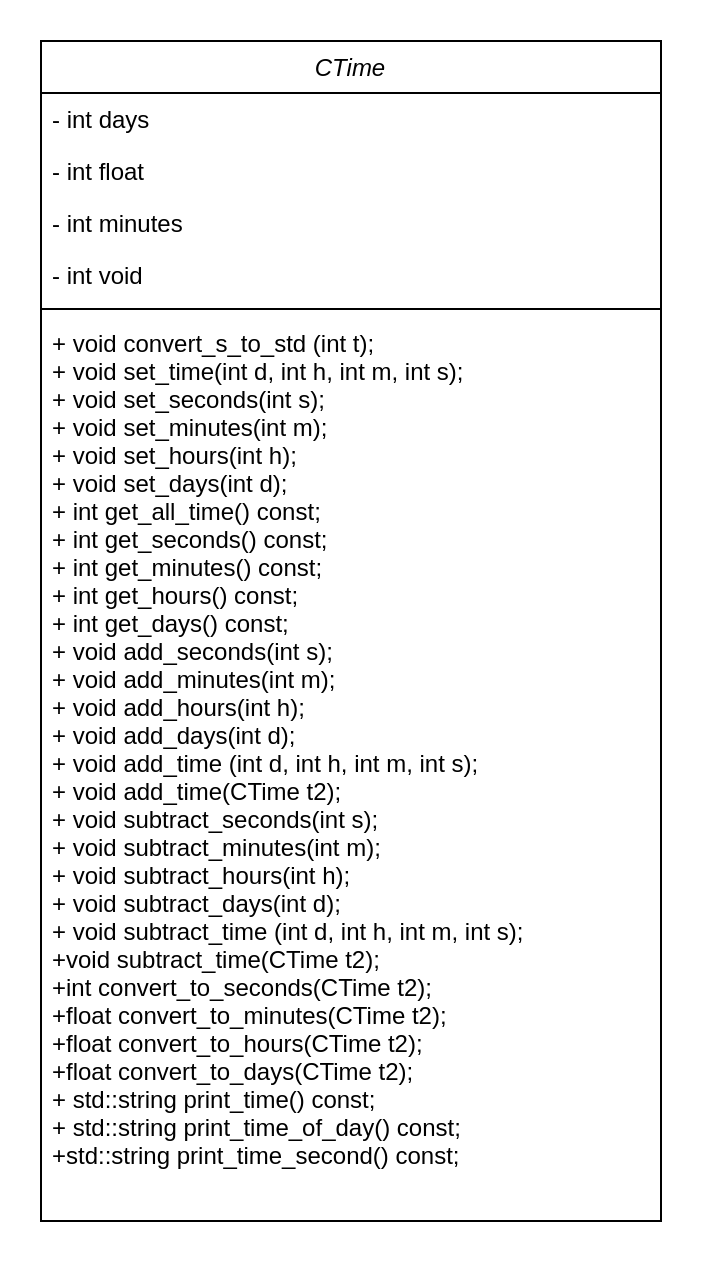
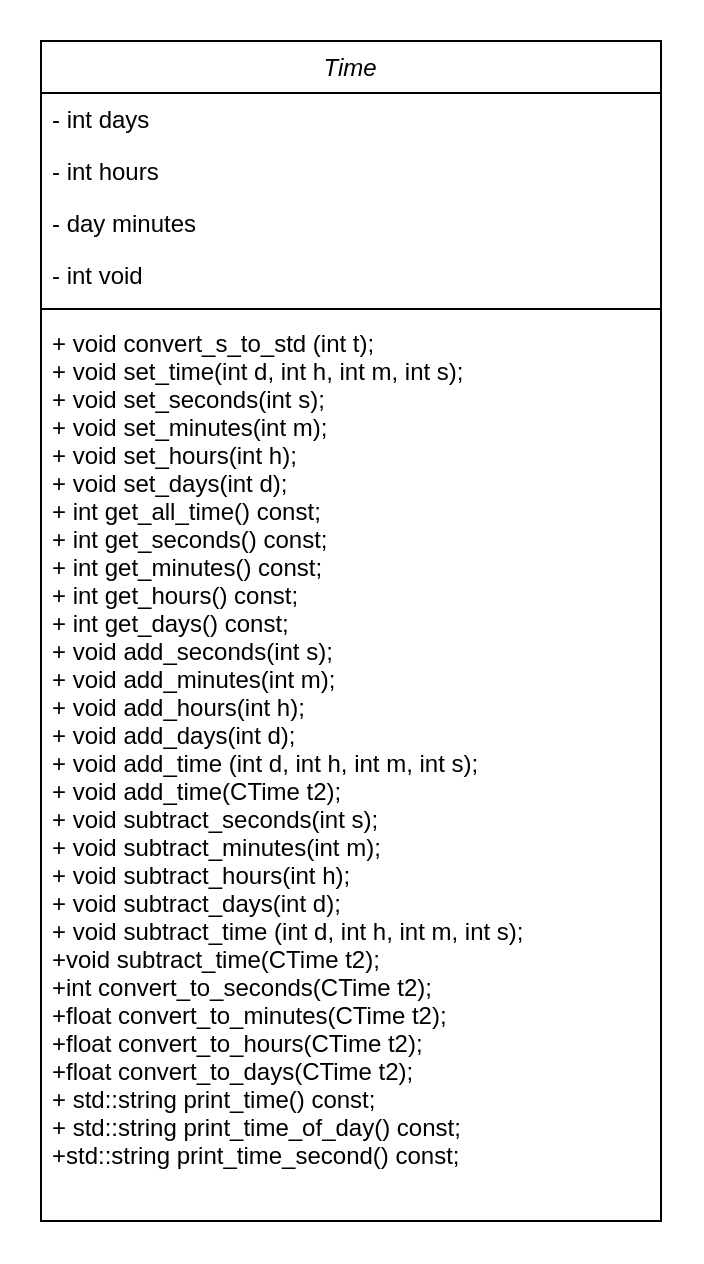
node "CTime": label "CTime" -> "Time"
node "- int float": label "- int float" -> "- int hours"
node "- int minutes": label "- int minutes" -> "- day minutes"
